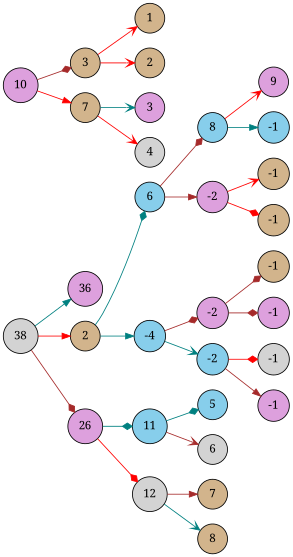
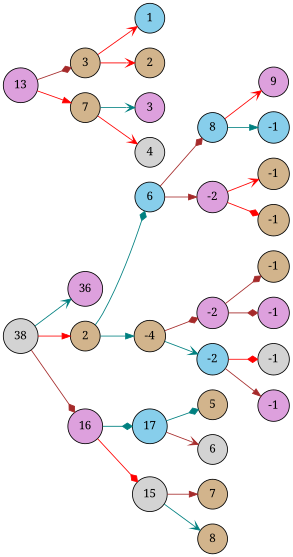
node "1": fillcolor tan -> skyblue
node "10": label "10" -> "13"
edge "38" -> "36": arrowhead normal -> vee
node "-4": fillcolor skyblue -> tan
node "5": fillcolor skyblue -> tan
node "26": label "26" -> "16"
node "11": label "11" -> "17"
node "12": label "12" -> "15"
